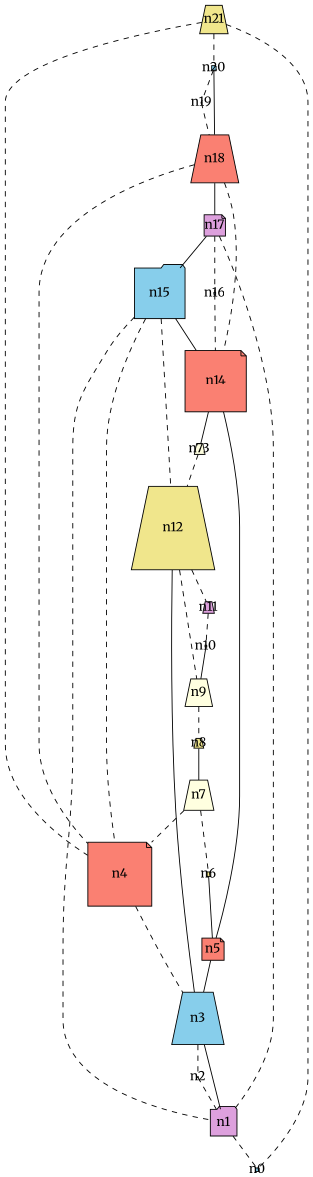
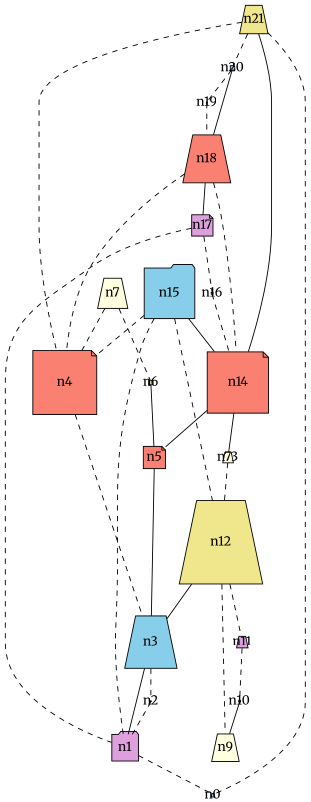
edge "n21" -- "n14": added
edge "n17" -- "n15": removed
node "n8": removed
node "n0": shape note -> trapezium
